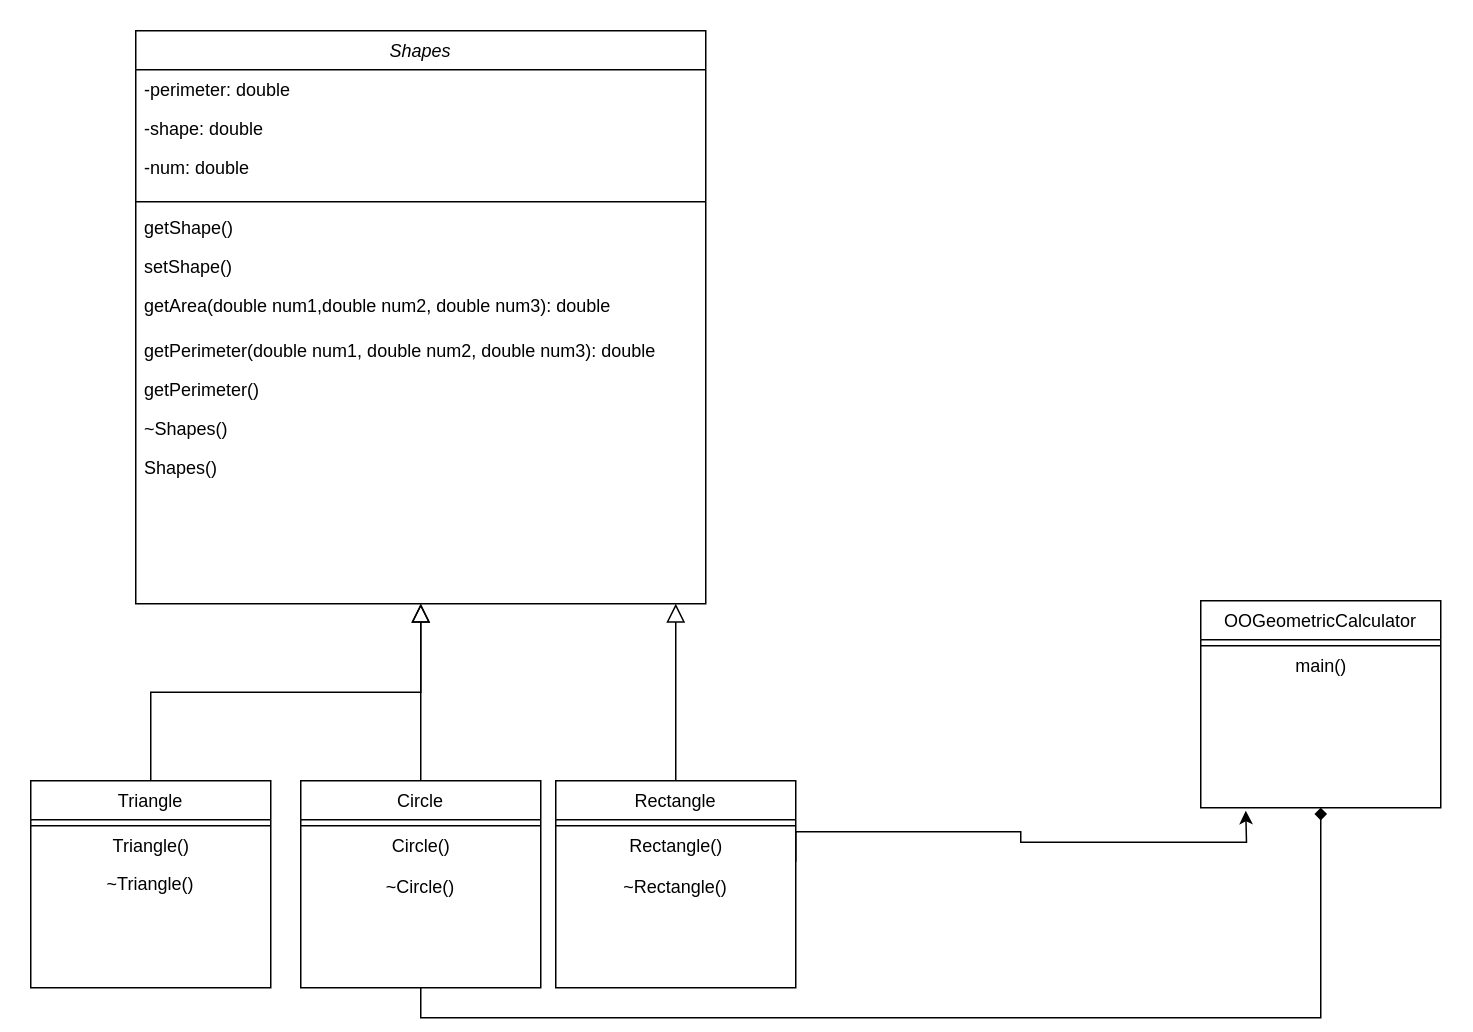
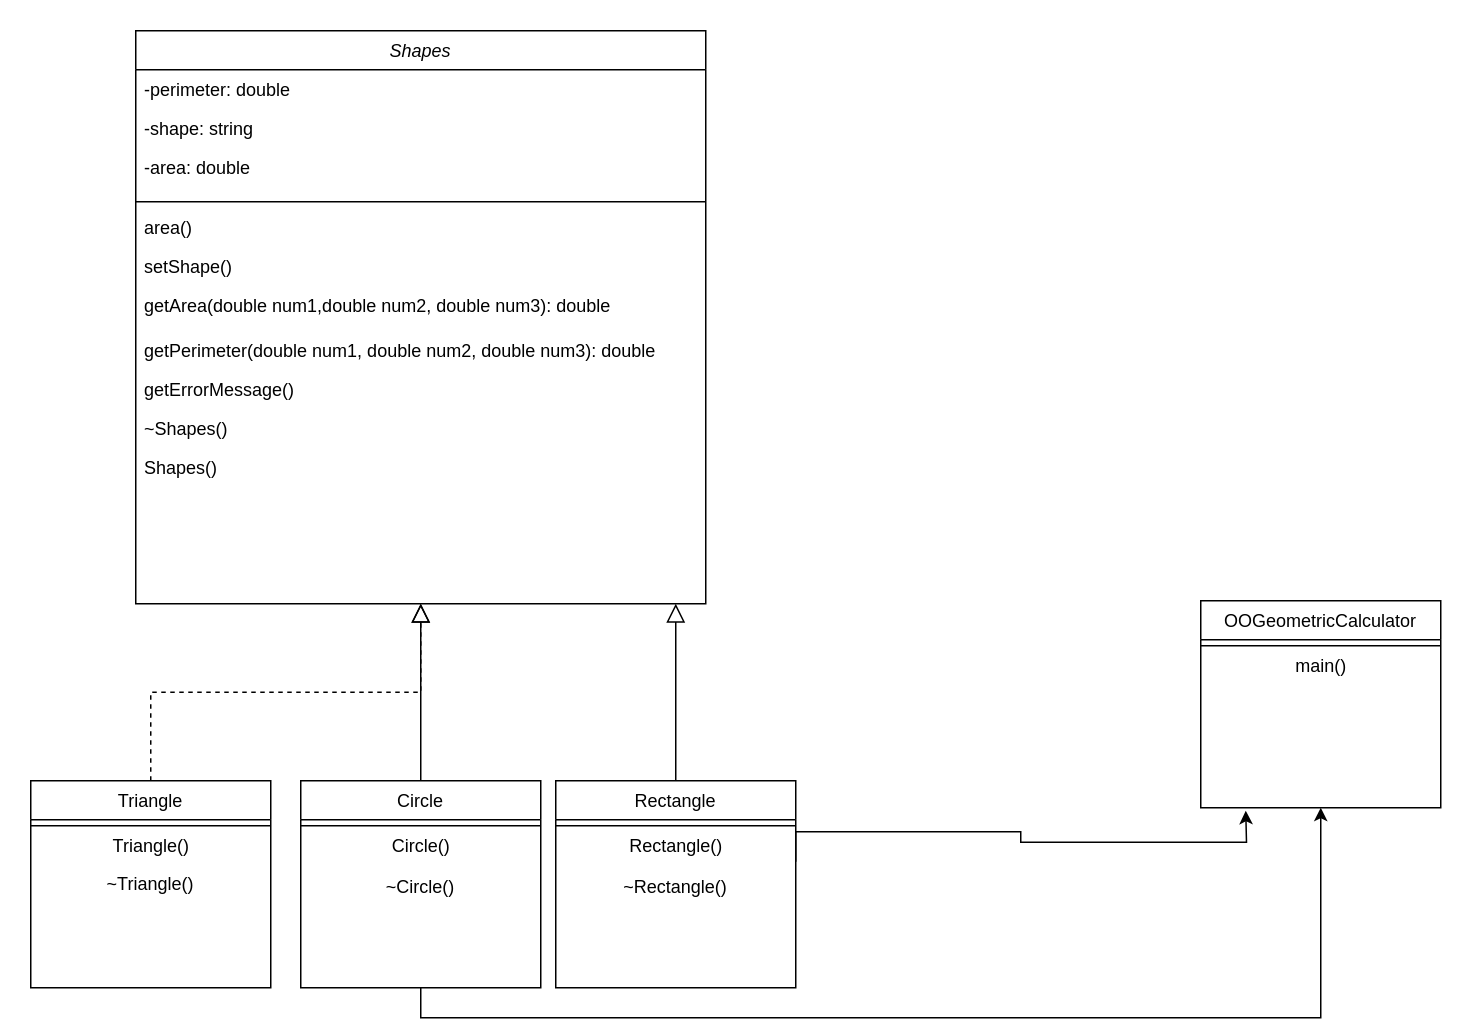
node "-shape: double": label "-shape: double" -> "-shape: string"
node "-num: double": label "-num: double" -> "-area: double"
node "getShape()": label "getShape()" -> "area()"
node "getPerimeter()": label "getPerimeter()" -> "getErrorMessage()"
edge "Triangle" -> "Shapes": style solid -> dashed
edge "Circle" -> "OOGeometricCalculator": arrowhead diamond -> classic
